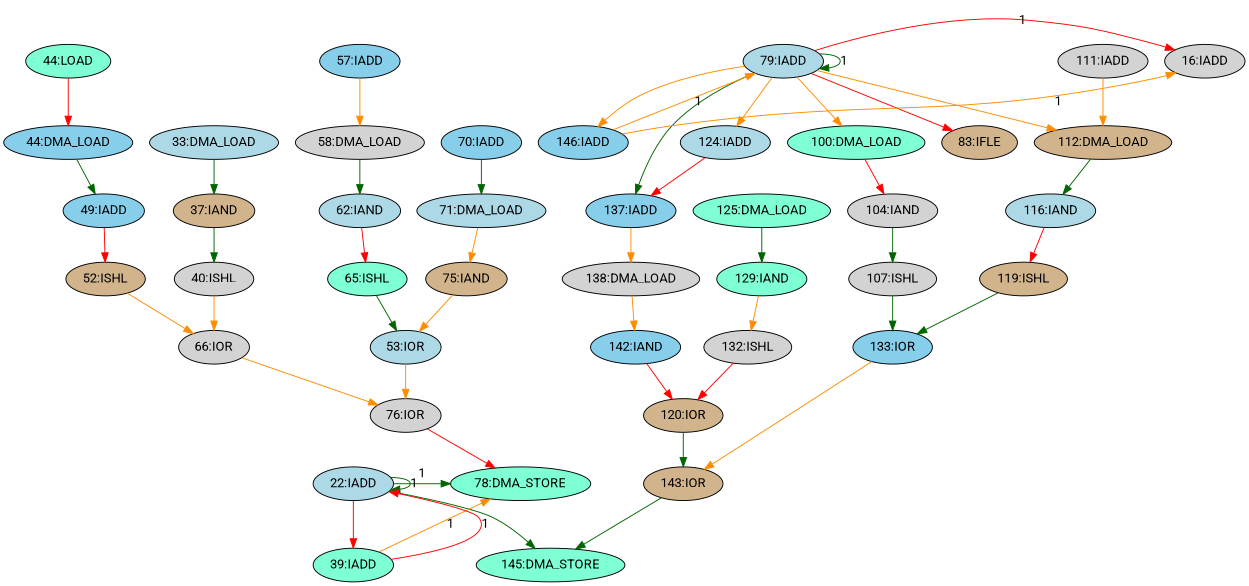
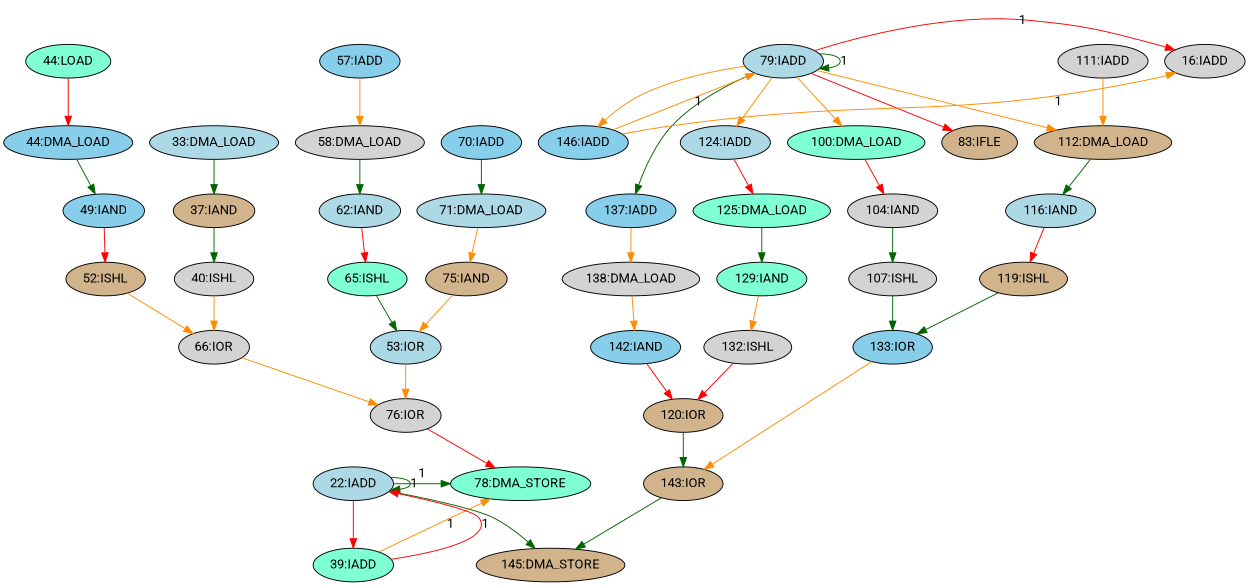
edge "124:IADD" -> "137:IADD": now "124:IADD" -> "125:DMA_LOAD"
node "49:IADD": label "49:IADD" -> "49:IAND"
node "145:DMA_STORE": fillcolor aquamarine -> tan
